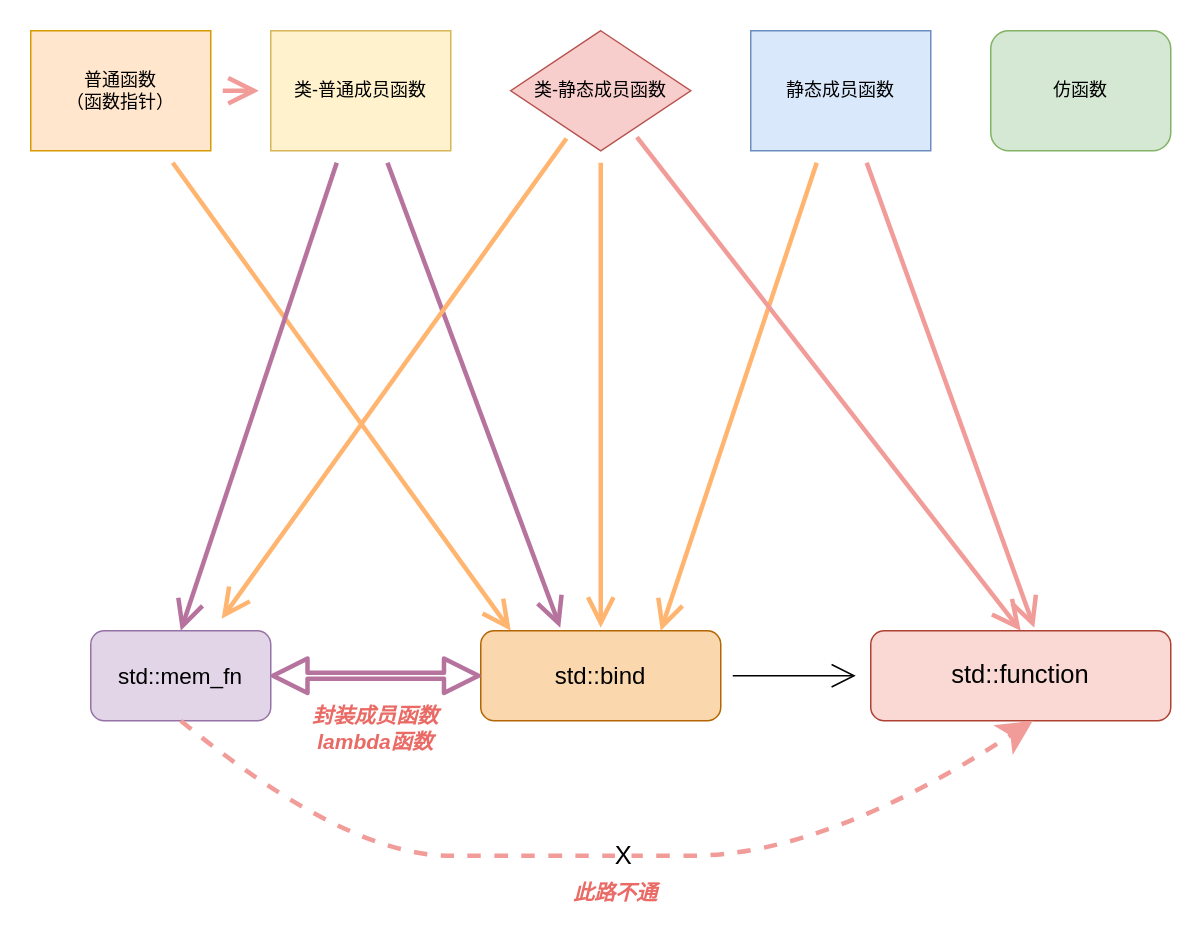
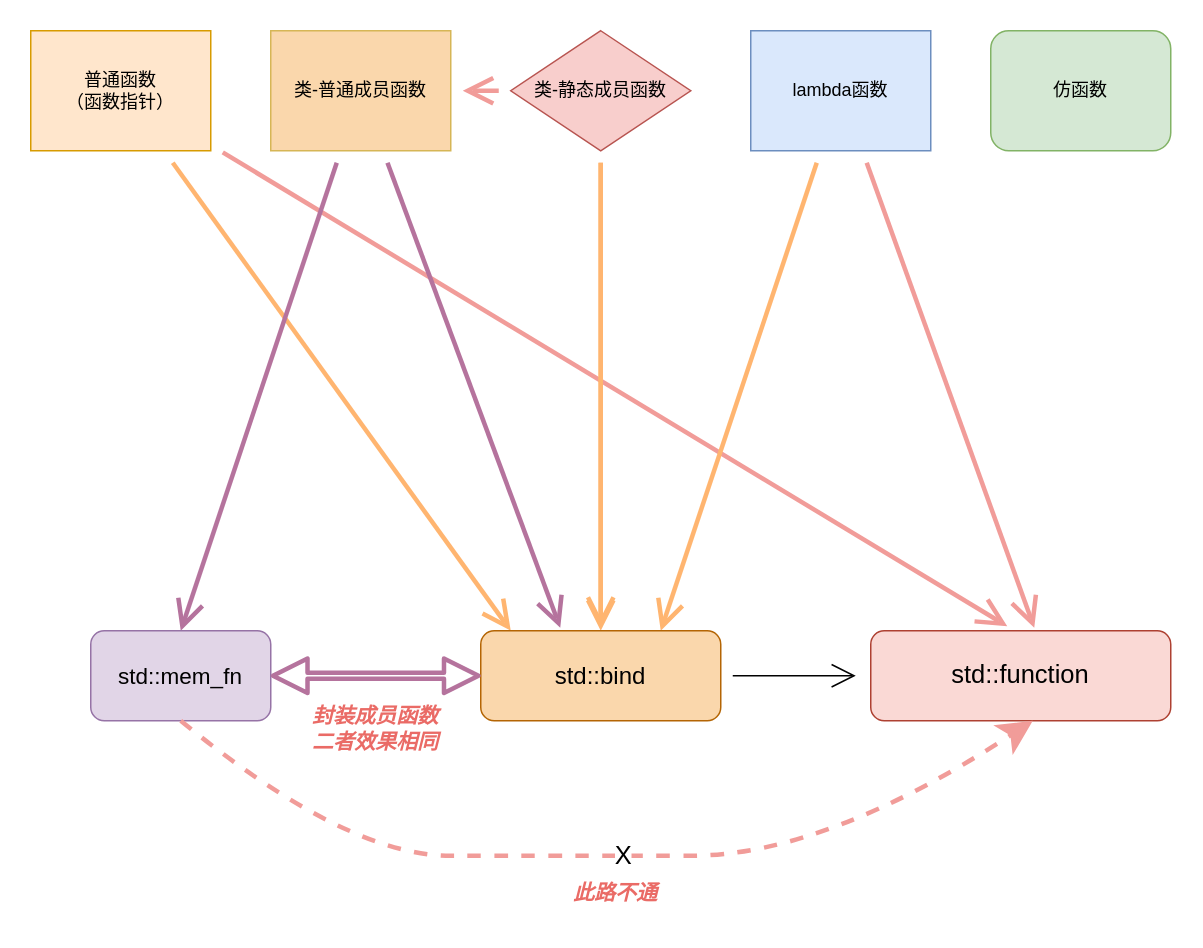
edge "普通函数 （函数指针）" -> "类-普通成员函数": now "普通函数 （函数指针）" -> "std::function"
node "类-普通成员函数": fillcolor #fff2cc -> #fad7ac
node "静态成员函数": label "静态成员函数" -> "lambda函数"
edge "类-静态成员函数" -> "std::mem_fn": now "类-静态成员函数" -> "std::bind"
edge "类-静态成员函数" -> "std::function": now "类-静态成员函数" -> "类-普通成员函数"
node "封装成员函数 lambda函数": label "封装成员函数 lambda函数" -> "封装成员函数 二者效果相同"
